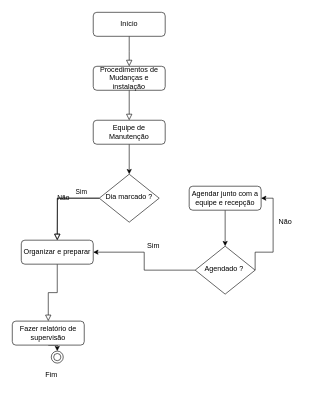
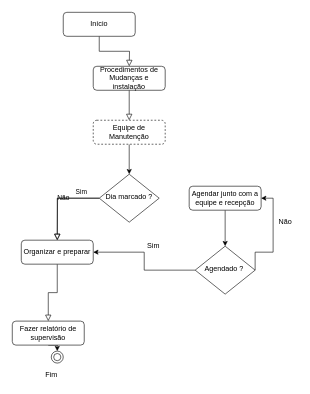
node "Início": moved (129, 24) -> (99, 24)
node "Equipe de Manutenção": style solid -> dashed
